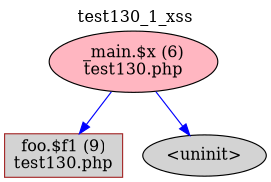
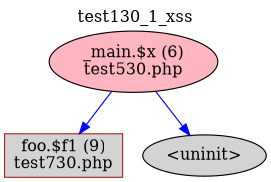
node "_main.$x (6) test130.php": label "_main.$x (6) test130.php" -> "_main.$x (6) test530.php"
node "foo.$f1 (9) test130.php": label "foo.$f1 (9) test130.php" -> "foo.$f1 (9) test730.php"
